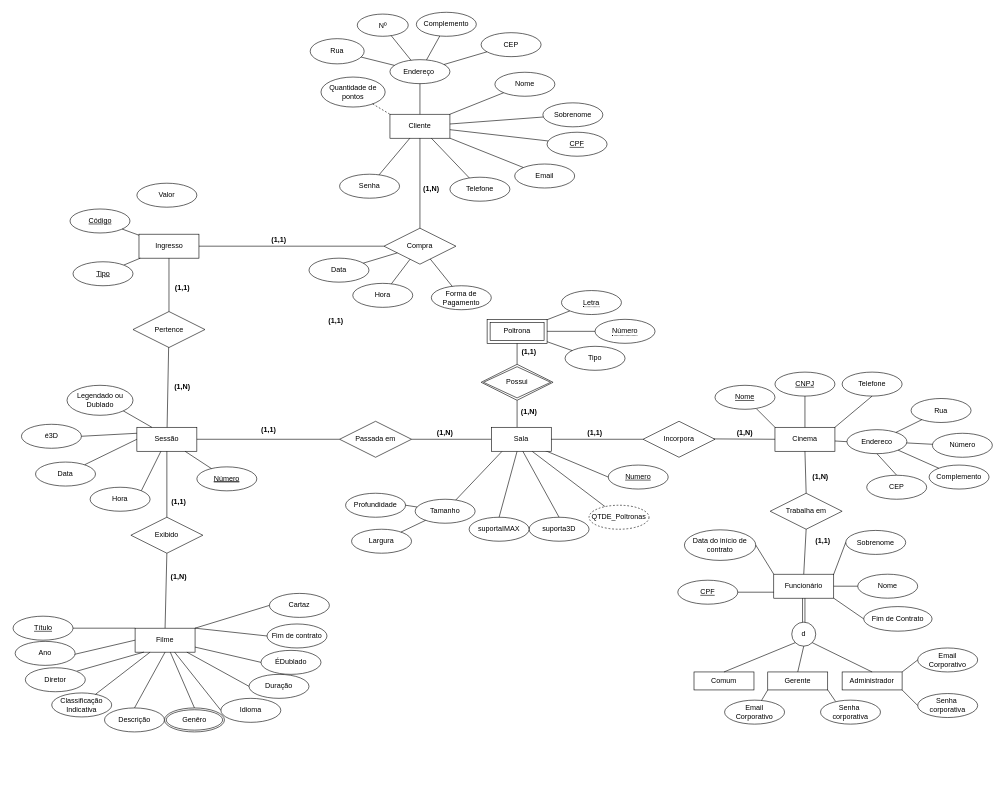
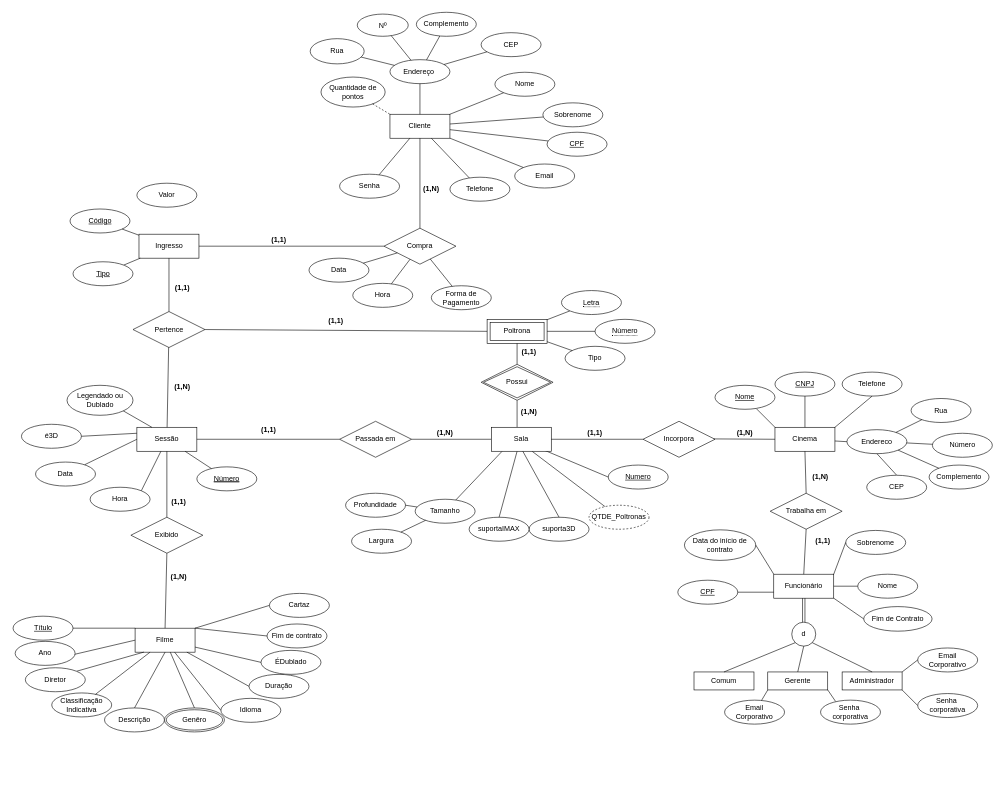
edge "Pertence" -- "Poltrona": added
